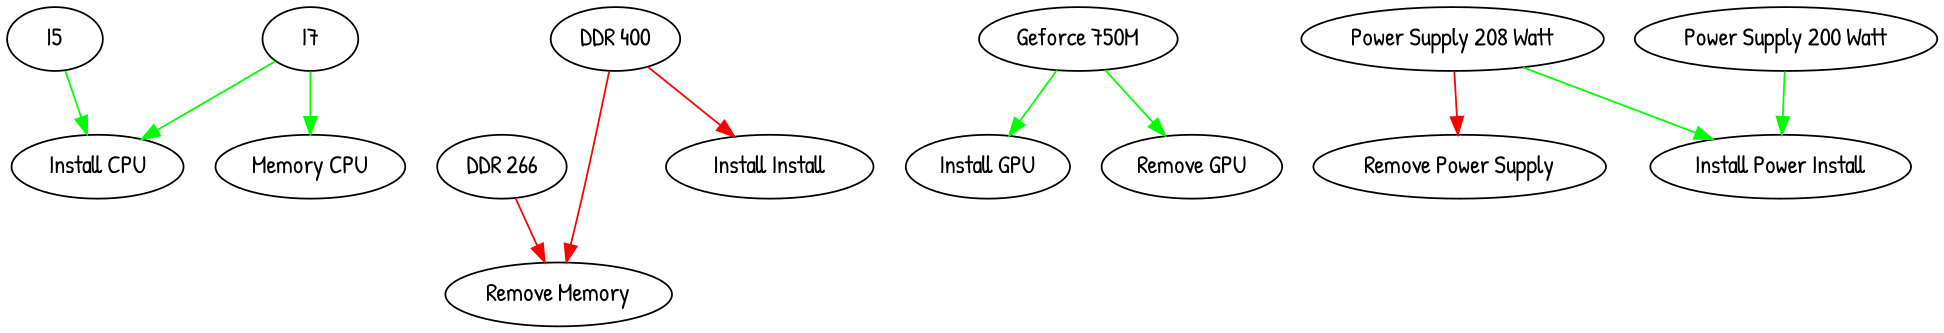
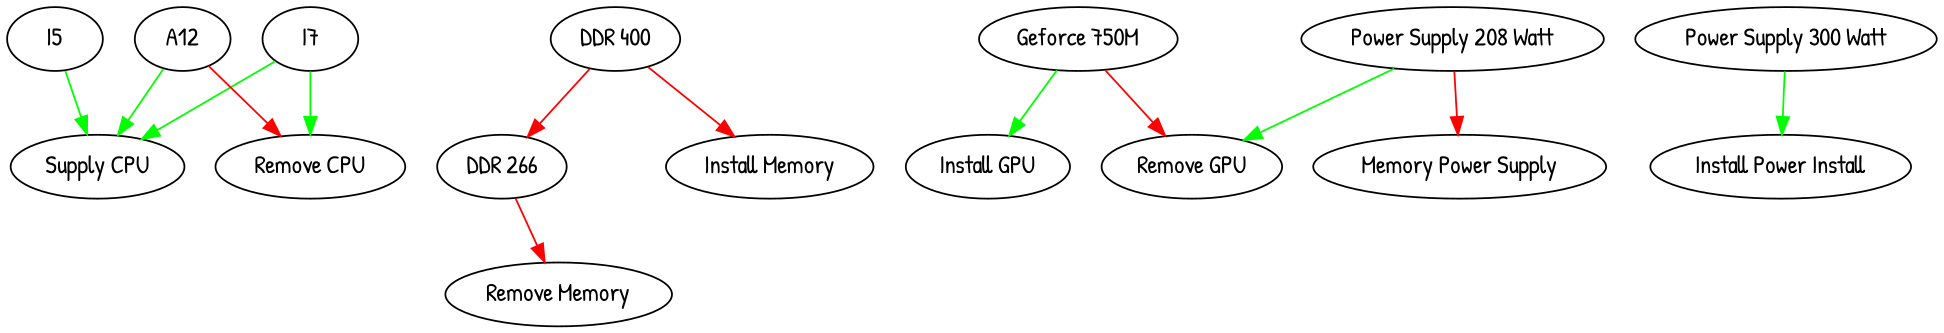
node "A12": added
node "Power Supply 200 Watt": label "Power Supply 200 Watt" -> "Power Supply 300 Watt"
edge "Geforce 750M" -> "Remove GPU": color green -> red
edge "Power Supply 208 Watt" -> "Install Power Install": now "Power Supply 208 Watt" -> "Remove GPU"
edge "DDR 400" -> "Remove Memory": now "DDR 400" -> "DDR 266"
node "Install CPU": label "Install CPU" -> "Supply CPU"
node "Memory CPU": label "Memory CPU" -> "Remove CPU"
node "Install Install": label "Install Install" -> "Install Memory"
node "Remove Power Supply": label "Remove Power Supply" -> "Memory Power Supply"
